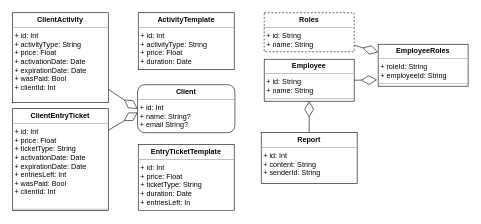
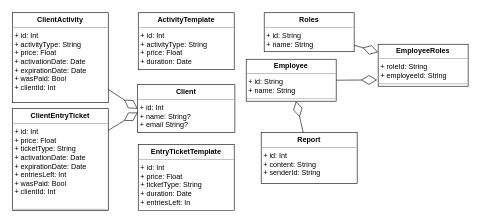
node "Roles + id: String + name: String": style dashed -> solid
node "Employee + id: String + name: String": moved (309, 80) -> (291, 80)
node "Client + id: Int + name: String? + email String?": shape rounded rectangle -> rectangle
